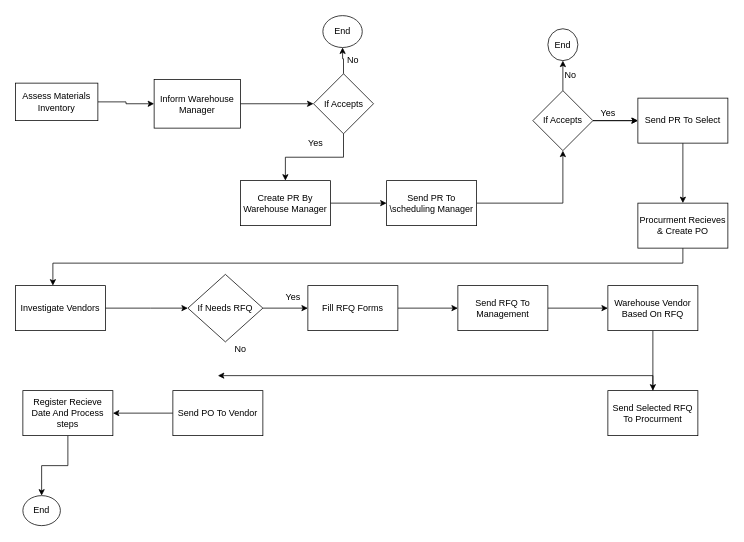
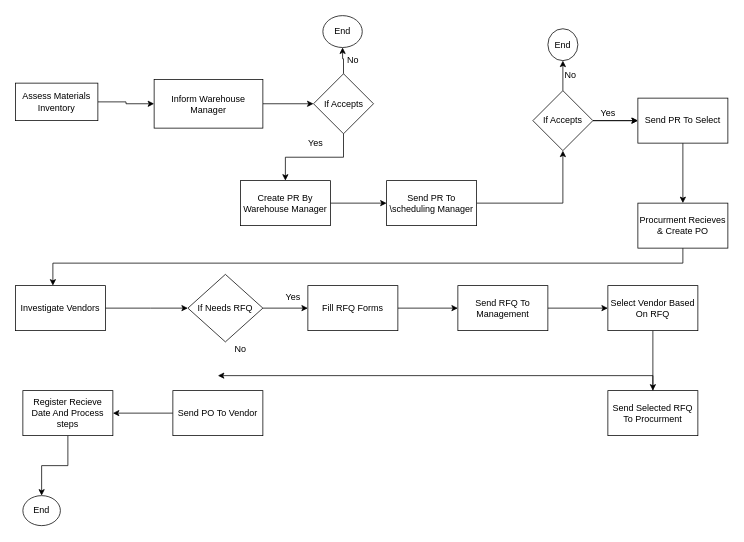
node "Inform Warehouse Manager": size 86x49 -> 109x49
node "Warehouse Vendor Based On RFQ": label "Warehouse Vendor Based On RFQ" -> "Select Vendor Based On RFQ"
